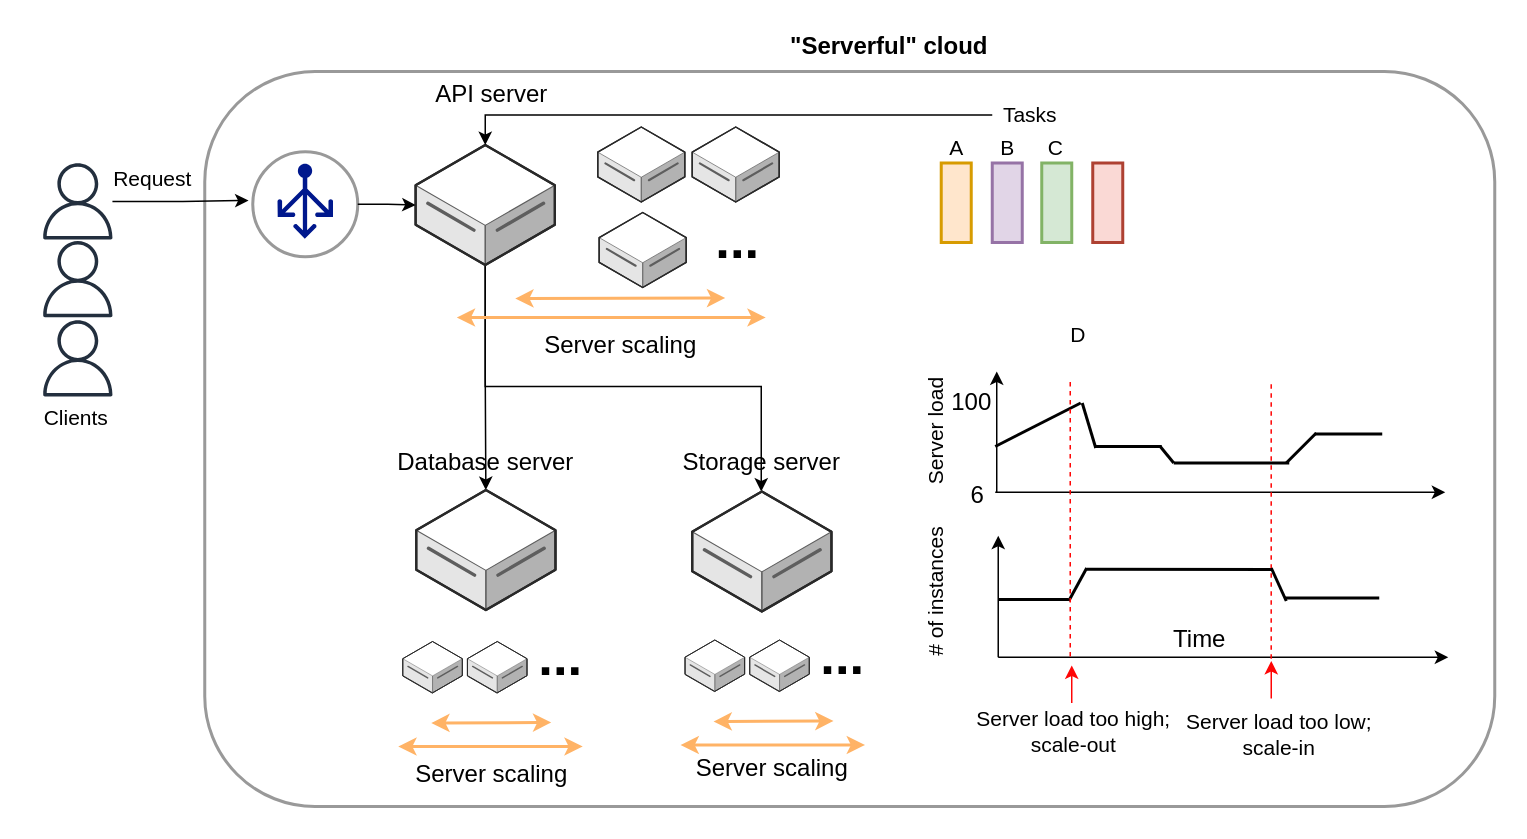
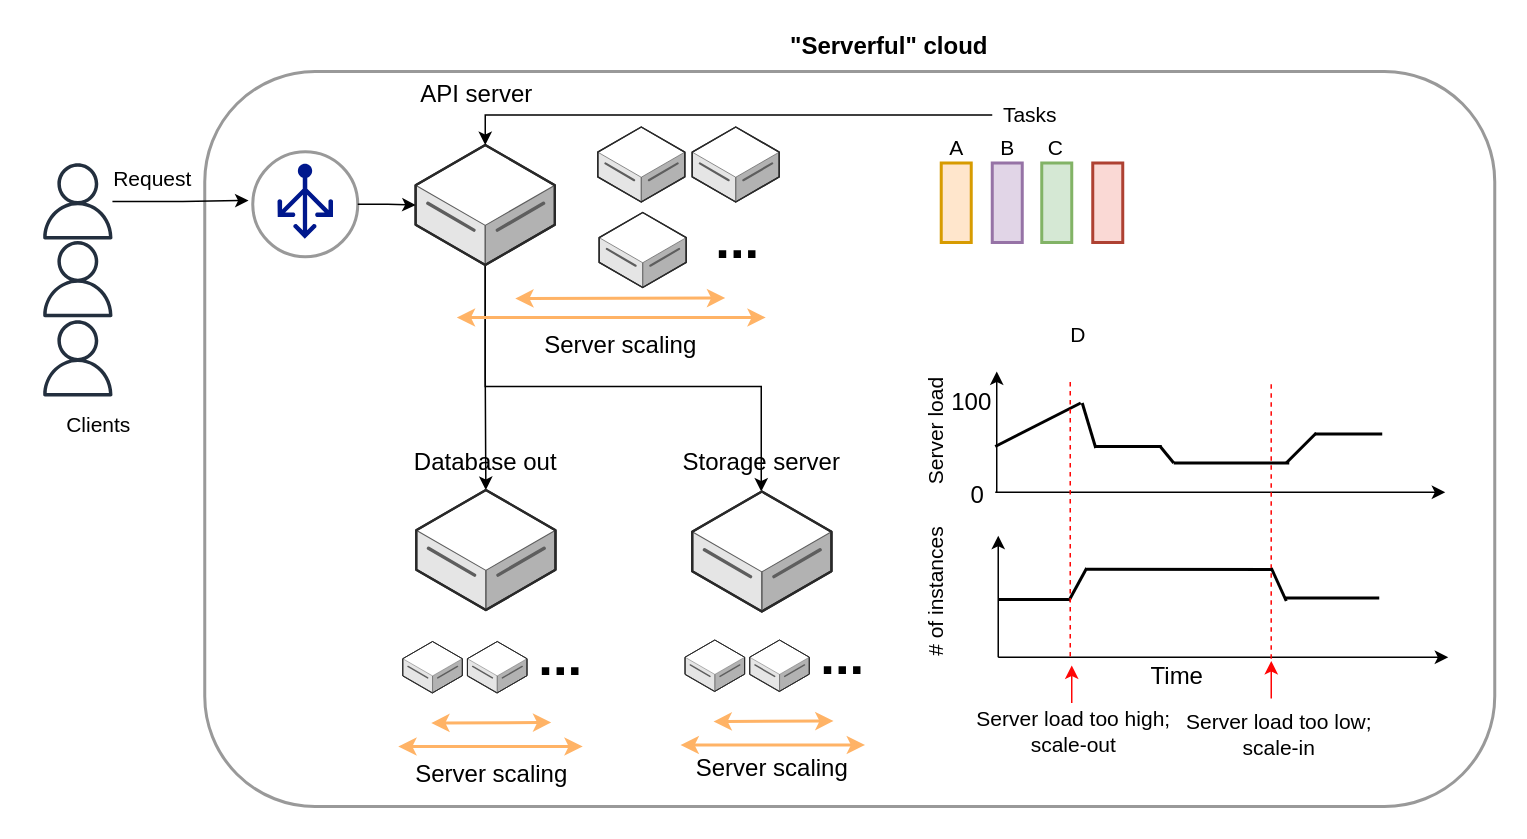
node "API server": moved (491, 94) -> (476, 94)
node "Clients": moved (76, 418) -> (98, 425)
node "Database server": label "Database server" -> "Database out"
node "6": label "6" -> "0"
node "Time": moved (1199, 638) -> (1177, 676)
